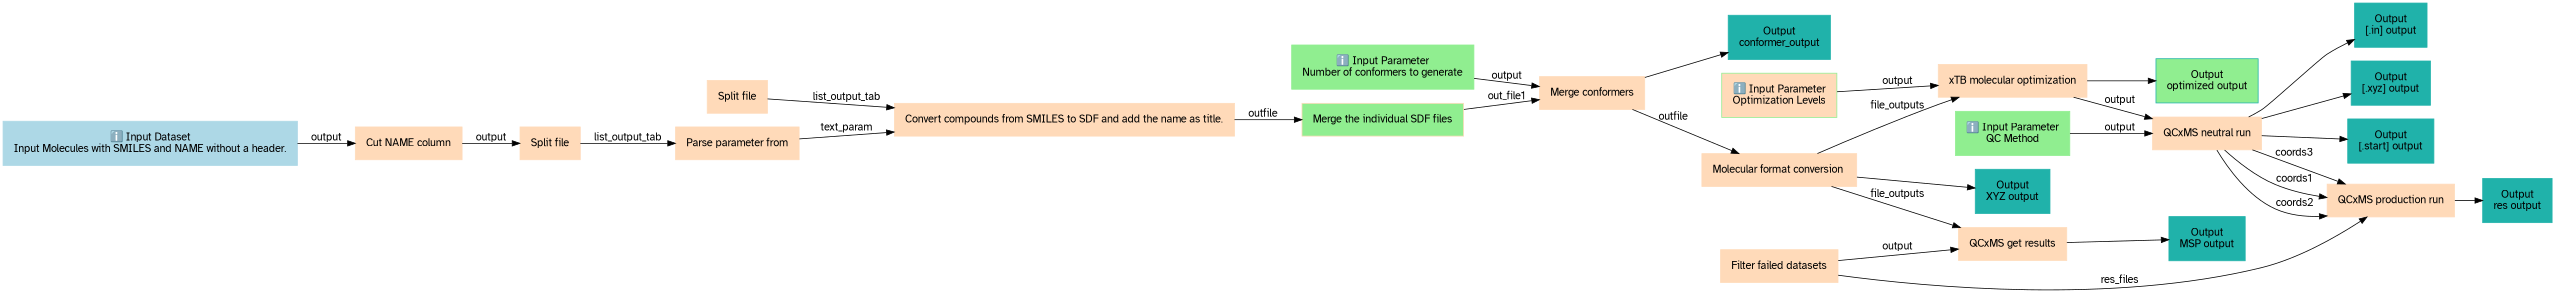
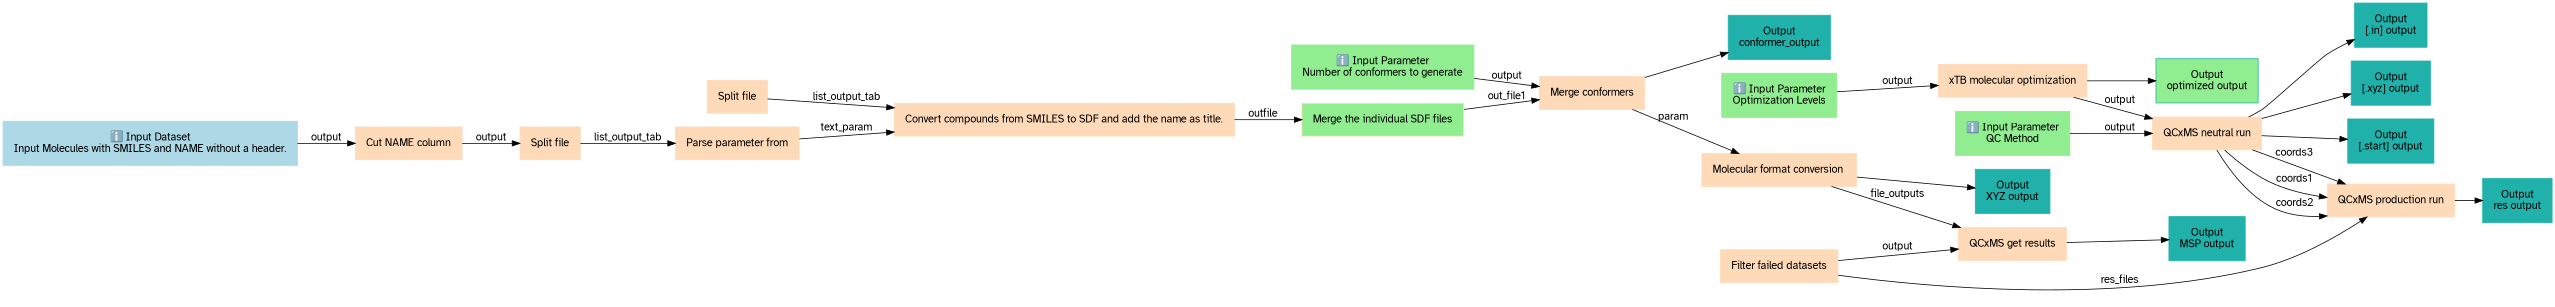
node "ℹ️ Input Parameter Optimization Levels": fillcolor peachpuff -> lightgreen
edge "Merge conformers" -> "Molecular format conversion": label "outfile" -> "param"
edge "Molecular format conversion" -> "xTB molecular optimization": removed, label "file_outputs"
